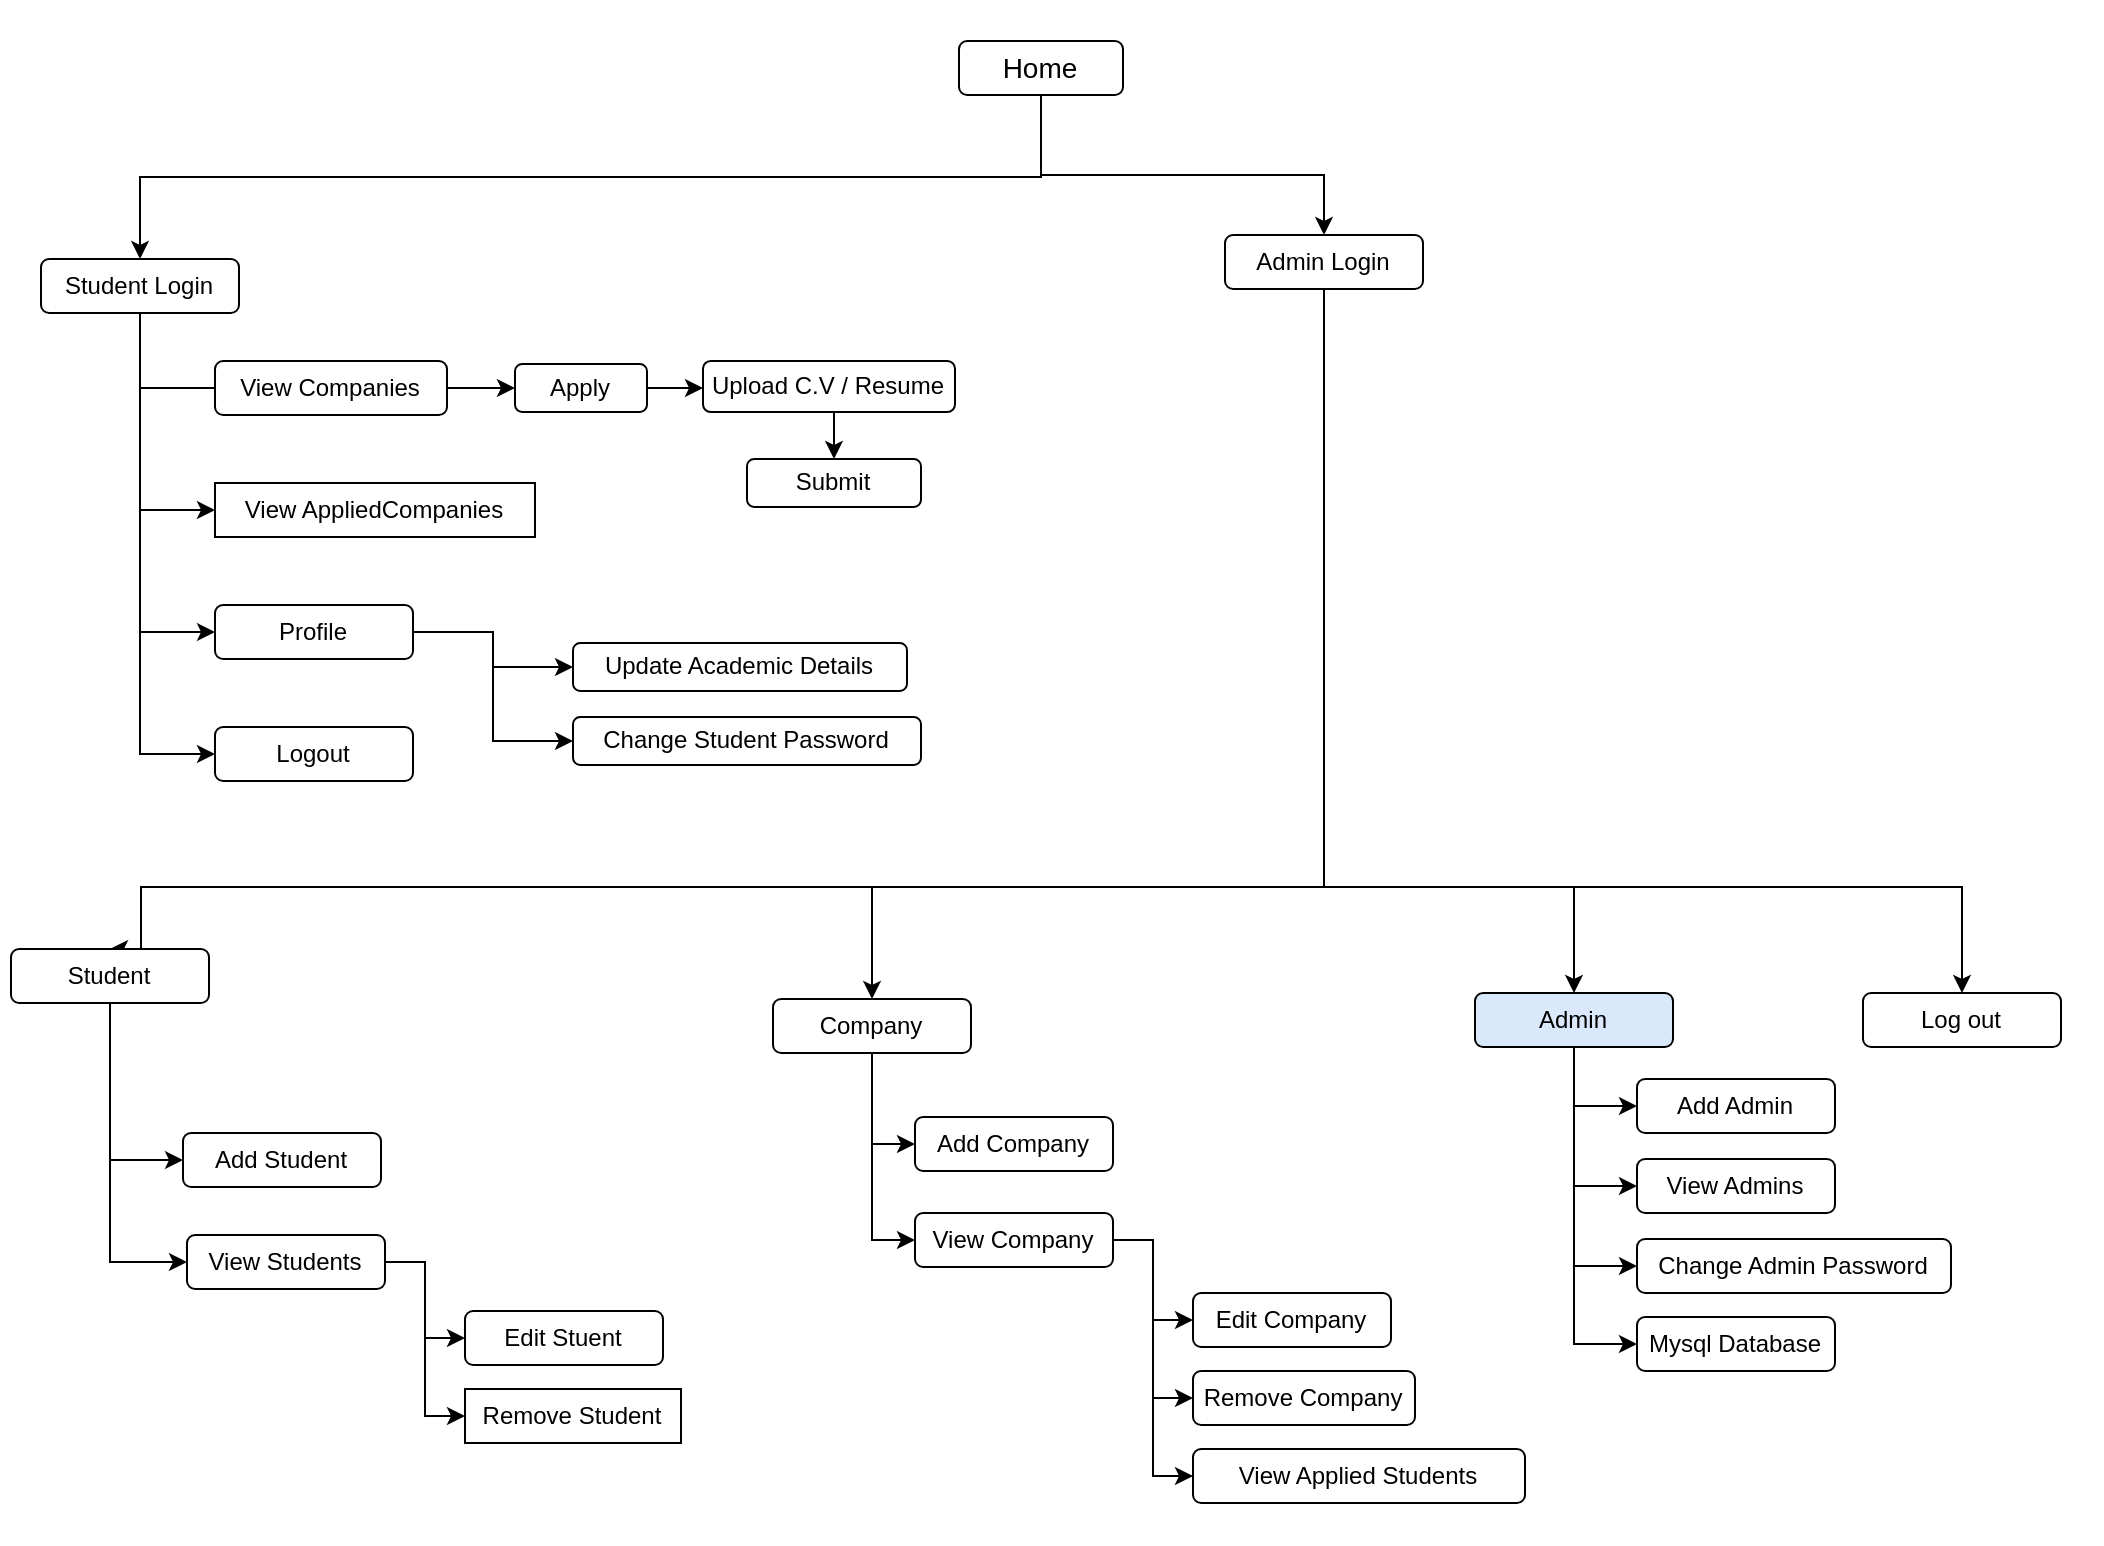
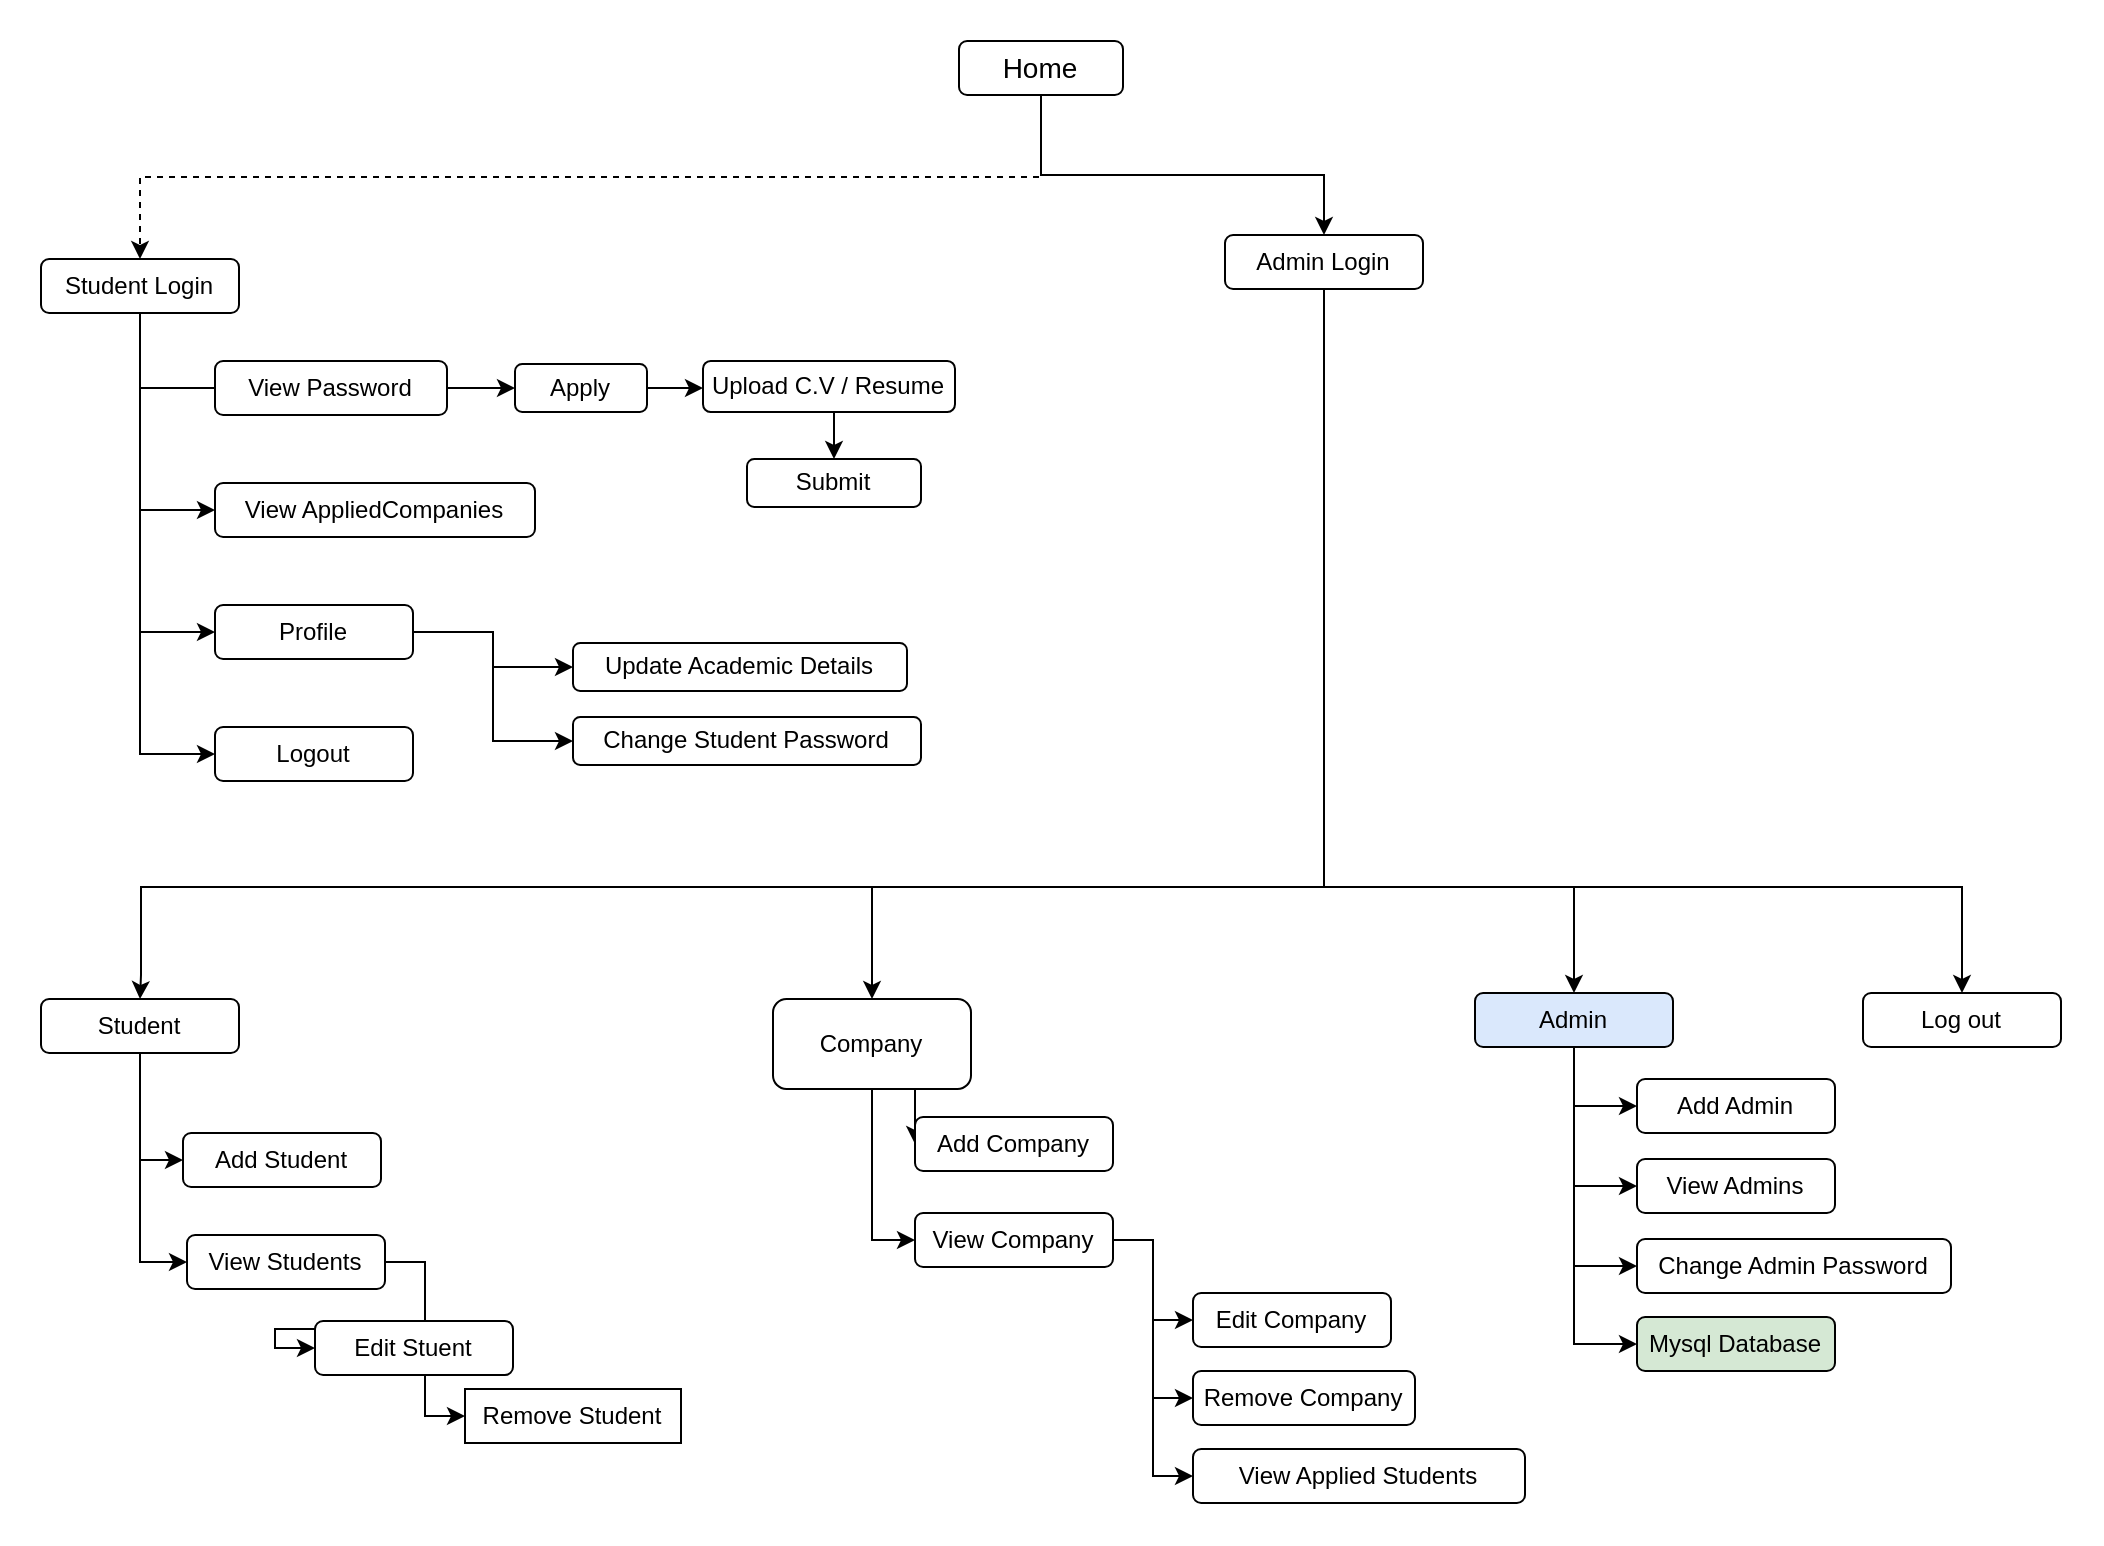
edge "Home" -> "Student Login": style solid -> dashed
node "View Companies": label "View Companies" -> "View Password"
node "View AppliedCompanies": shape rectangle -> rounded rectangle
node "Student": moved (110, 976) -> (140, 1026)
node "Company": size 198x54 -> 198x90
node "Edit Stuent": moved (564, 1338) -> (414, 1348)
node "Mysql Database": fillcolor #ffffff -> #d5e8d4
